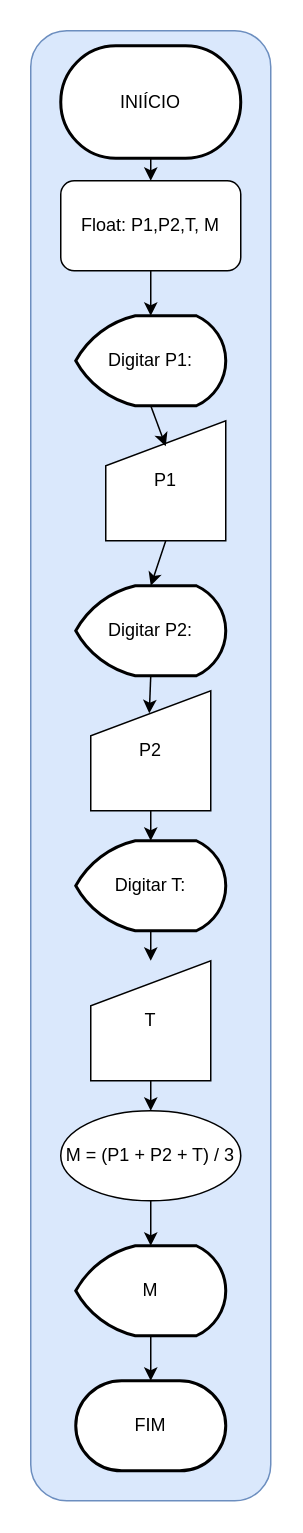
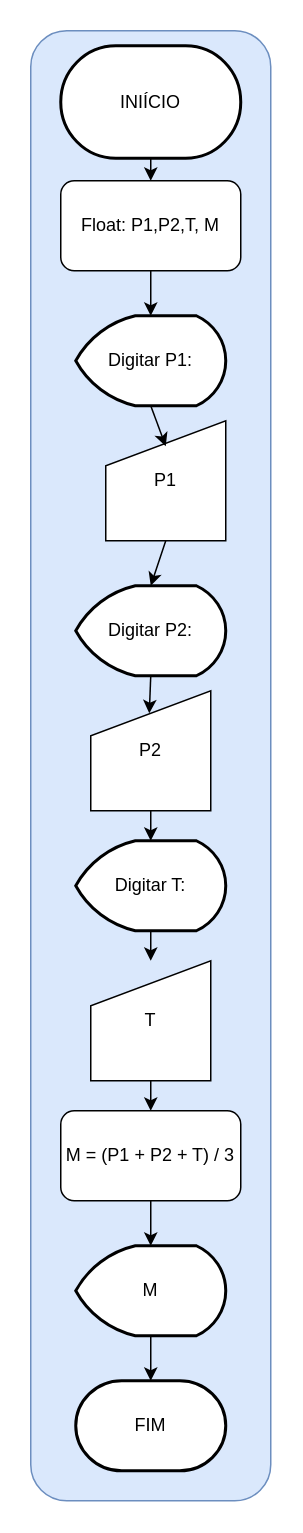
node "M = (P1 + P2 + T) / 3": shape ellipse -> rounded rectangle
